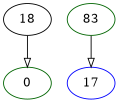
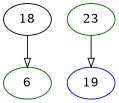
node "83": label "83" -> "23"
node "0": label "0" -> "6"
node "17": label "17" -> "19"
